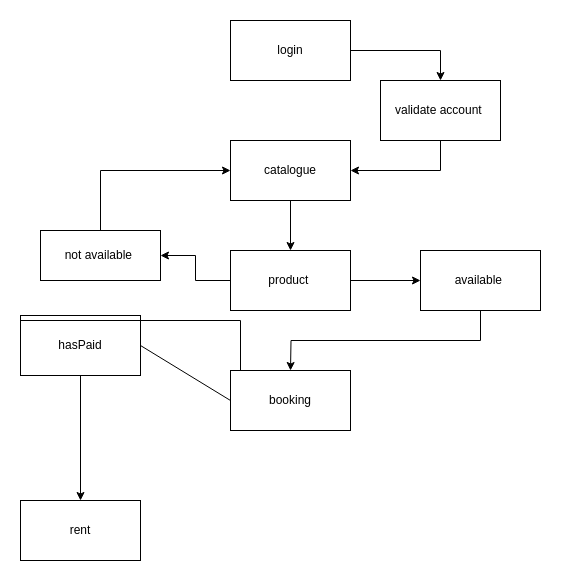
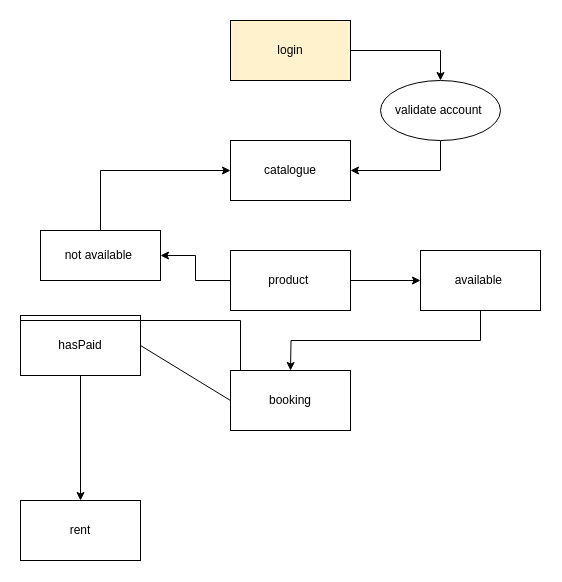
node "login": fillcolor #ffffff -> #fff2cc
node "validate account": shape rectangle -> ellipse
edge "catalogue" -> "product": removed
